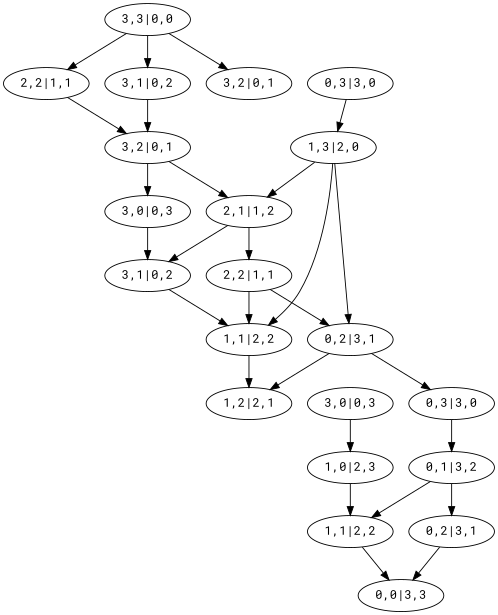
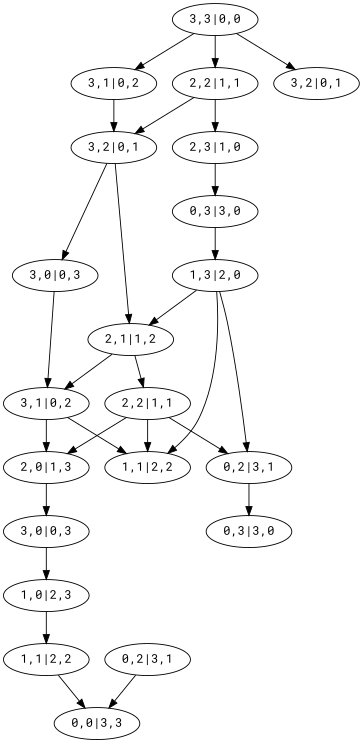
node "2,3|1,0": added
node "1,2|2,1": removed
node "2,0|1,3": added
node "0,1|3,2": removed
